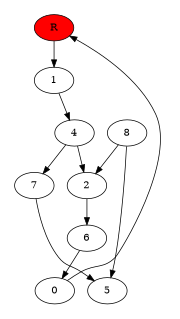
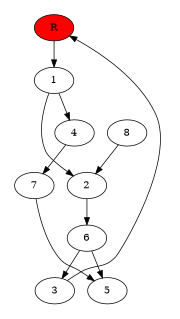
edge "4" -> "2": now "1" -> "2"
edge "8" -> "5": now "6" -> "5"
node "0": label "0" -> "3"
